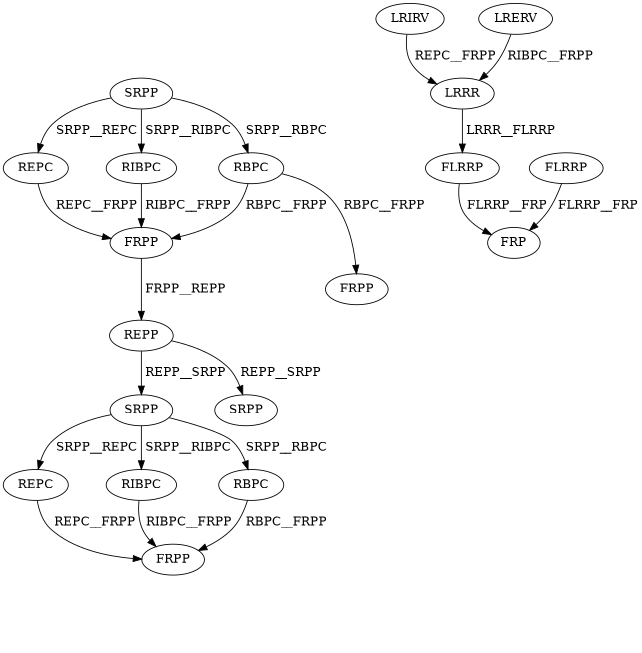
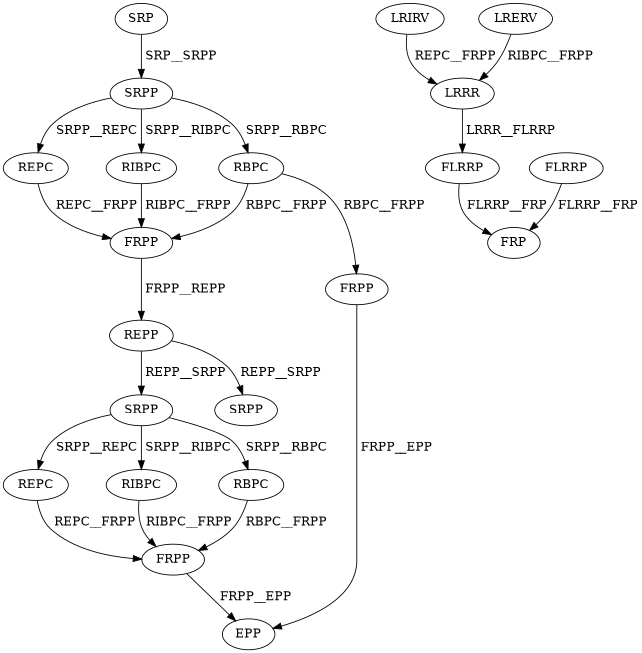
node "SRP": added
node "EPP": added
